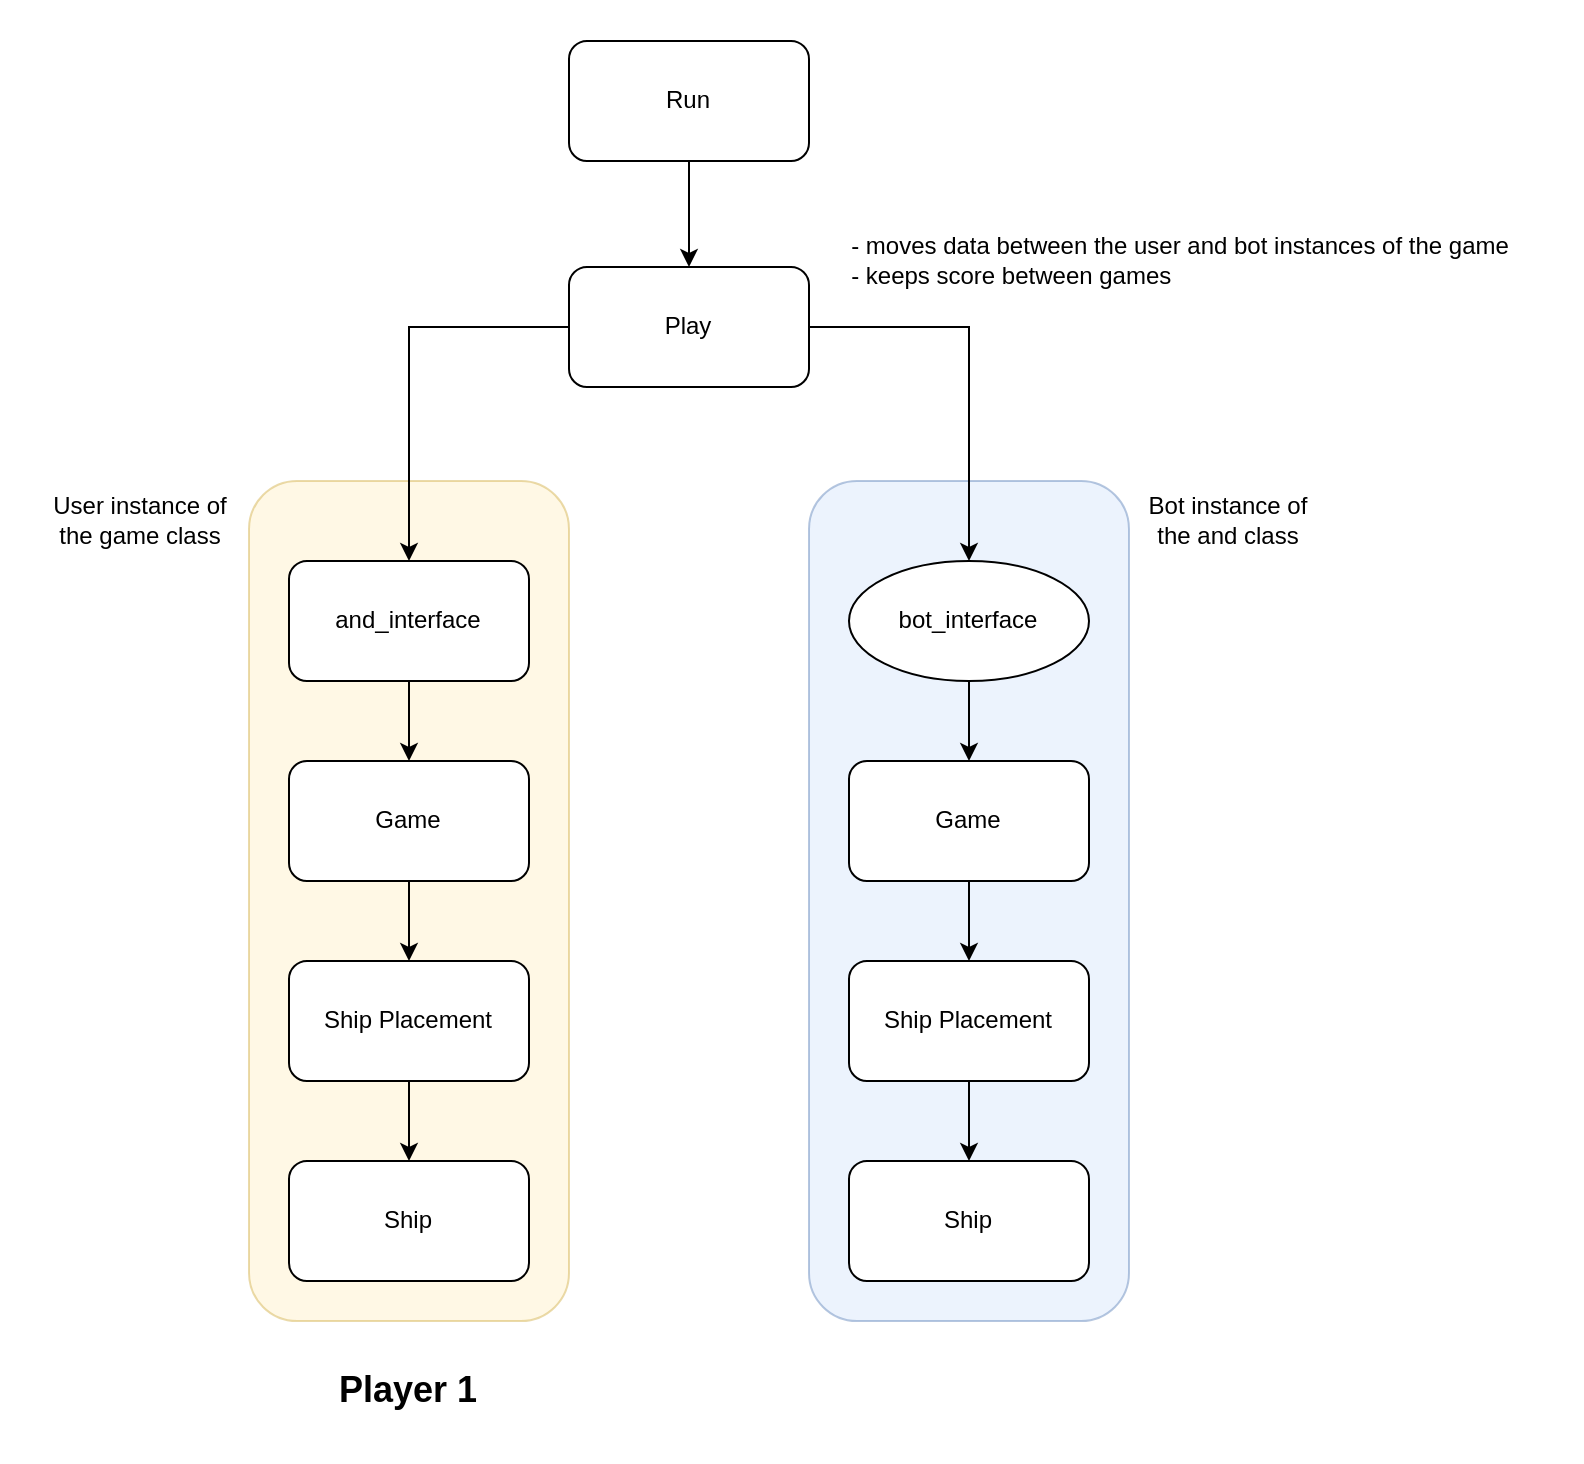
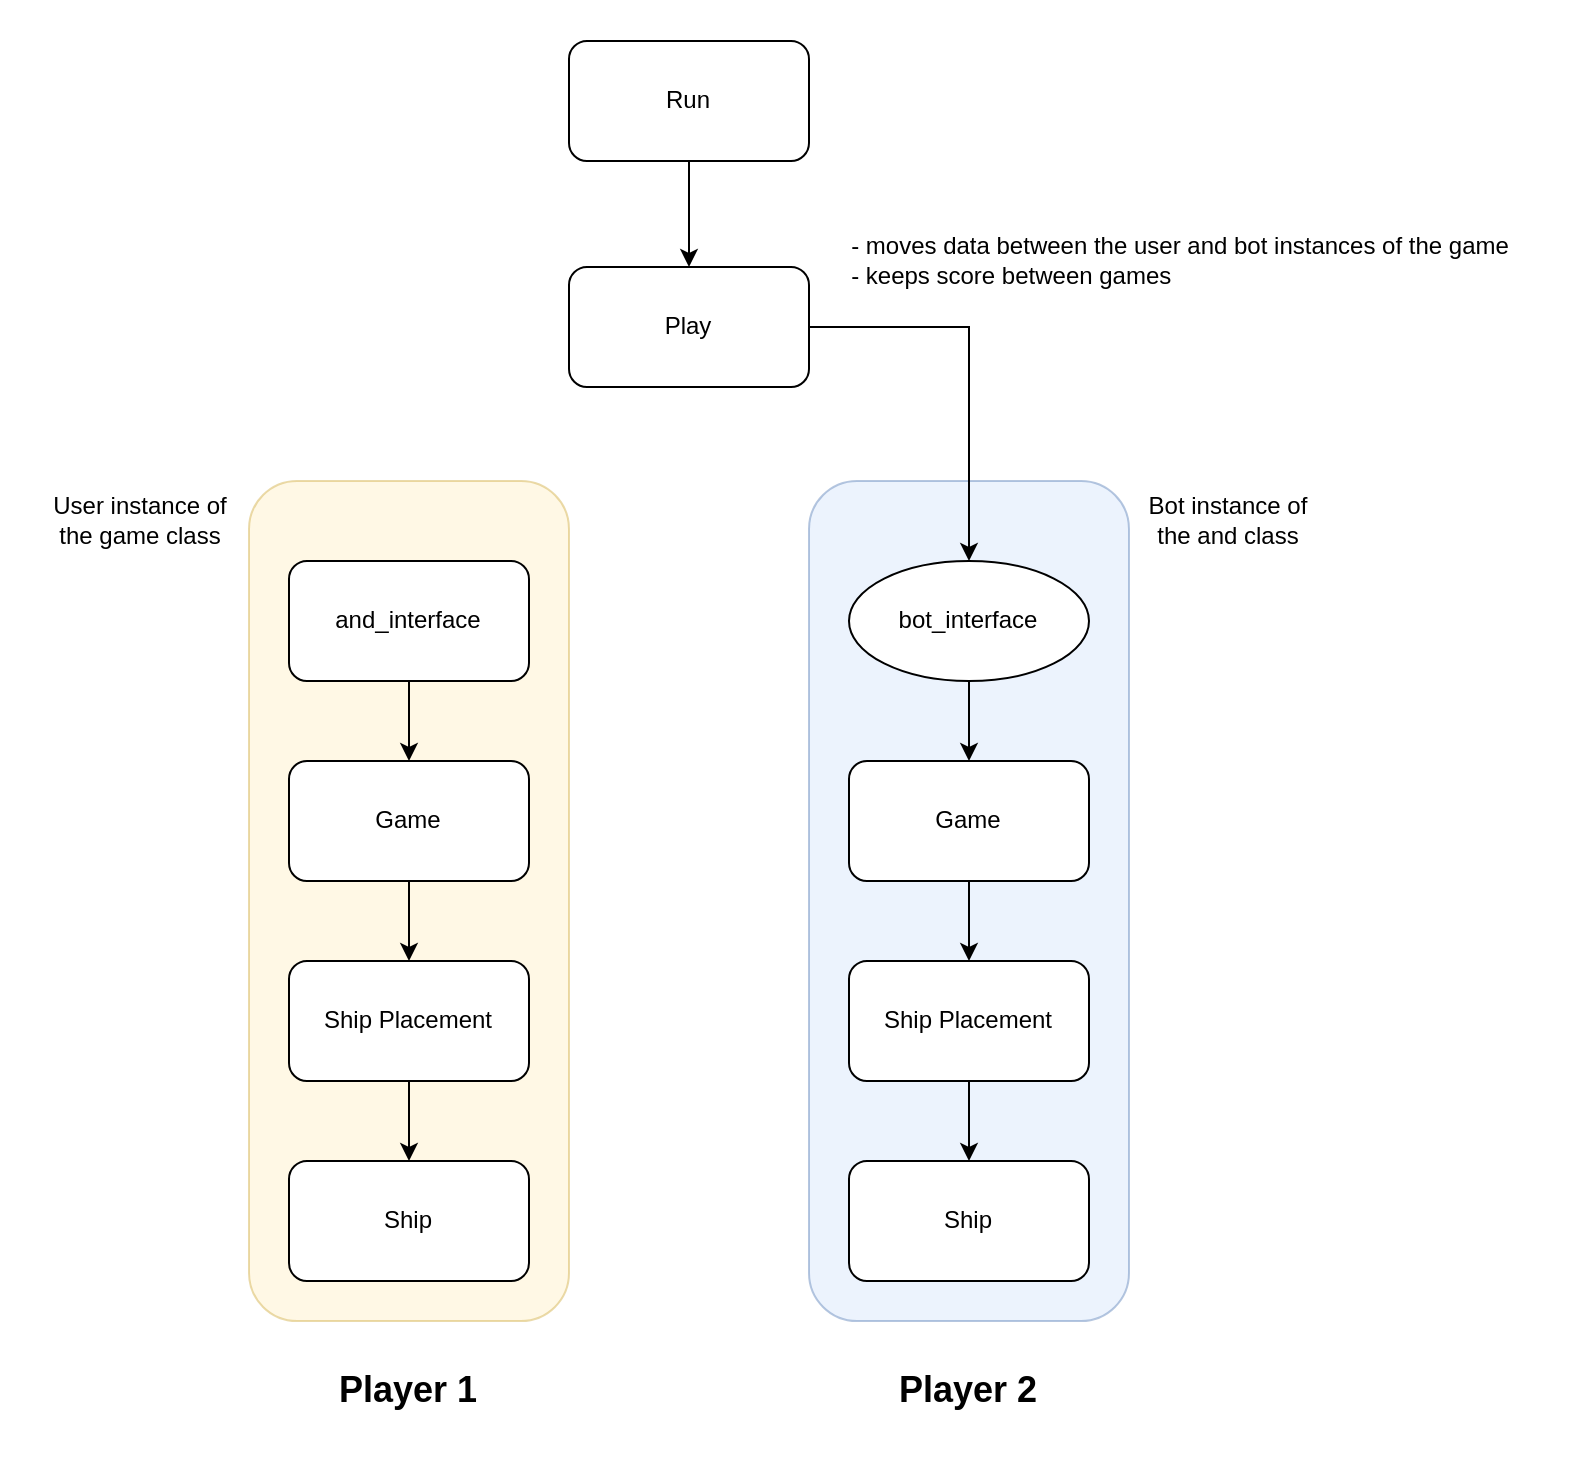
edge "Play" -> "and_interface": removed
node "Player 2": added
